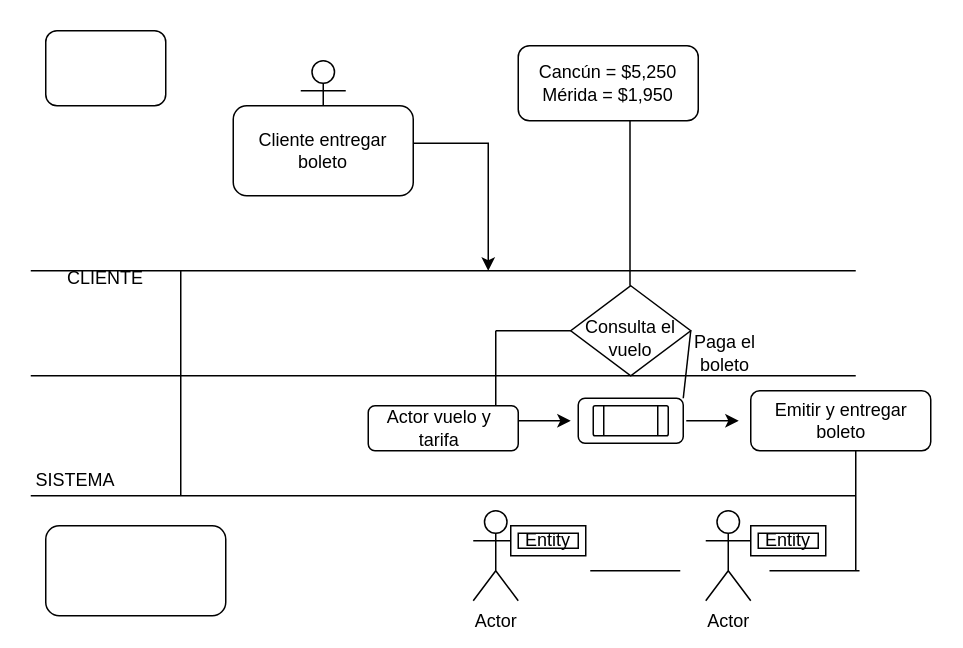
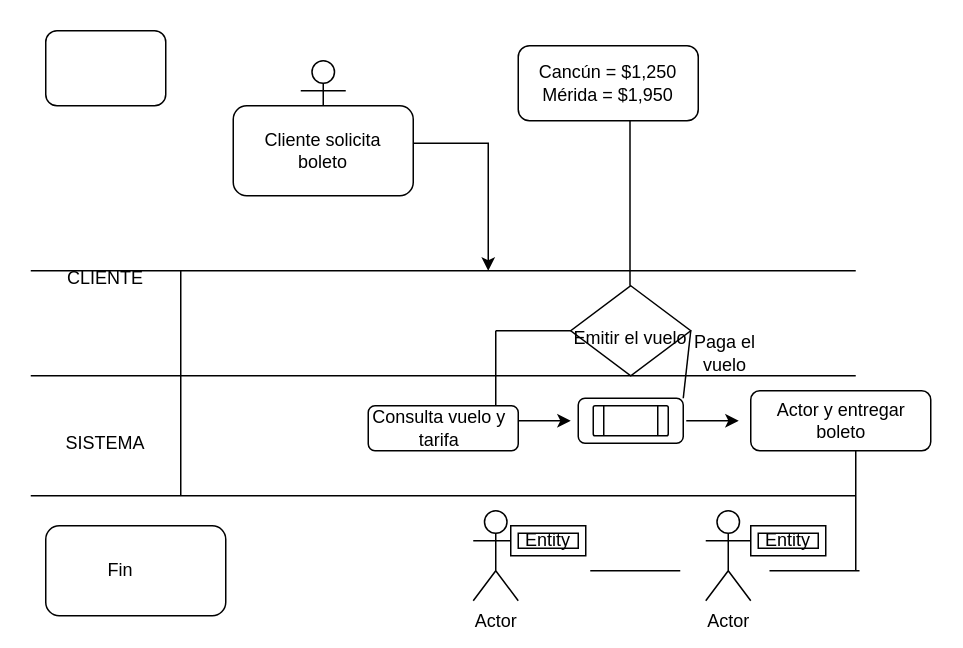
node "Cancún = $5,250 Mérida = $1,950": label "Cancún = $5,250 Mérida = $1,950" -> "Cancún = $1,250 Mérida = $1,950"
node "Cliente entregar boleto": label "Cliente entregar boleto" -> "Cliente solicita boleto"
node "Consulta el vuelo": label "Consulta el vuelo" -> "Emitir el vuelo"
node "Paga el boleto": label "Paga el boleto" -> "Paga el vuelo"
node "Emitir y entregar boleto": label "Emitir y entregar boleto" -> "Actor y entregar boleto"
node "Actor vuelo y tarifa": label "Actor vuelo y tarifa" -> "Consulta vuelo y tarifa"
node "SISTEMA": moved (76, 481) -> (106, 443)
node "Fin": added
